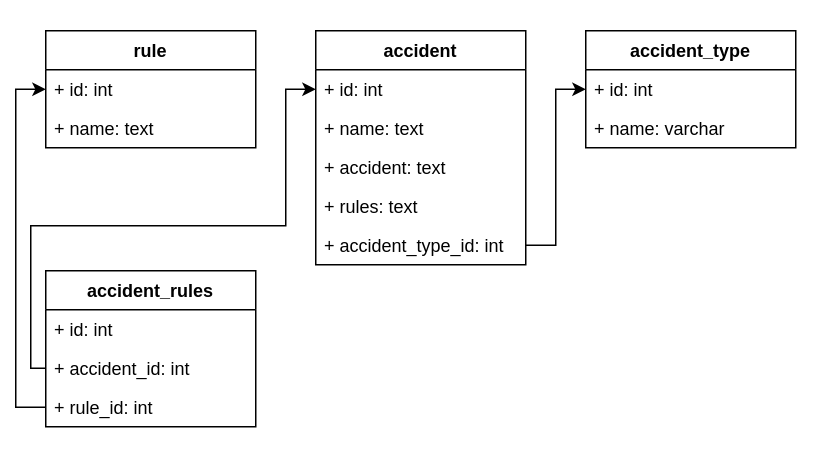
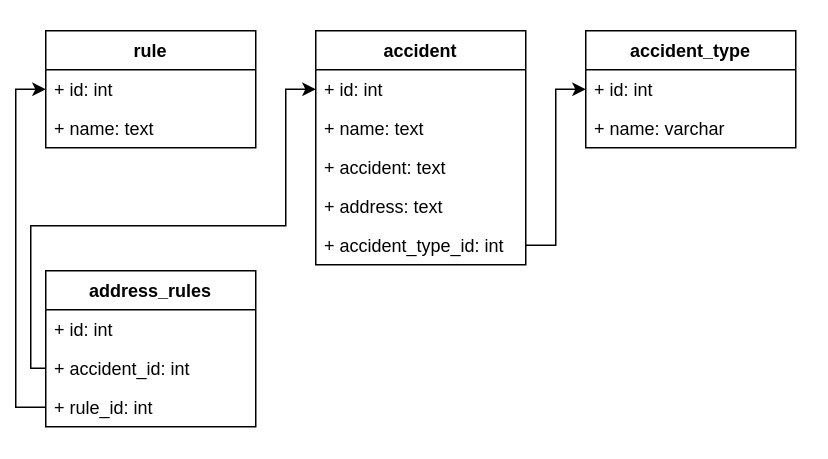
node "+ rules: text": label "+ rules: text" -> "+ address: text"
node "accident_rules": label "accident_rules" -> "address_rules"
